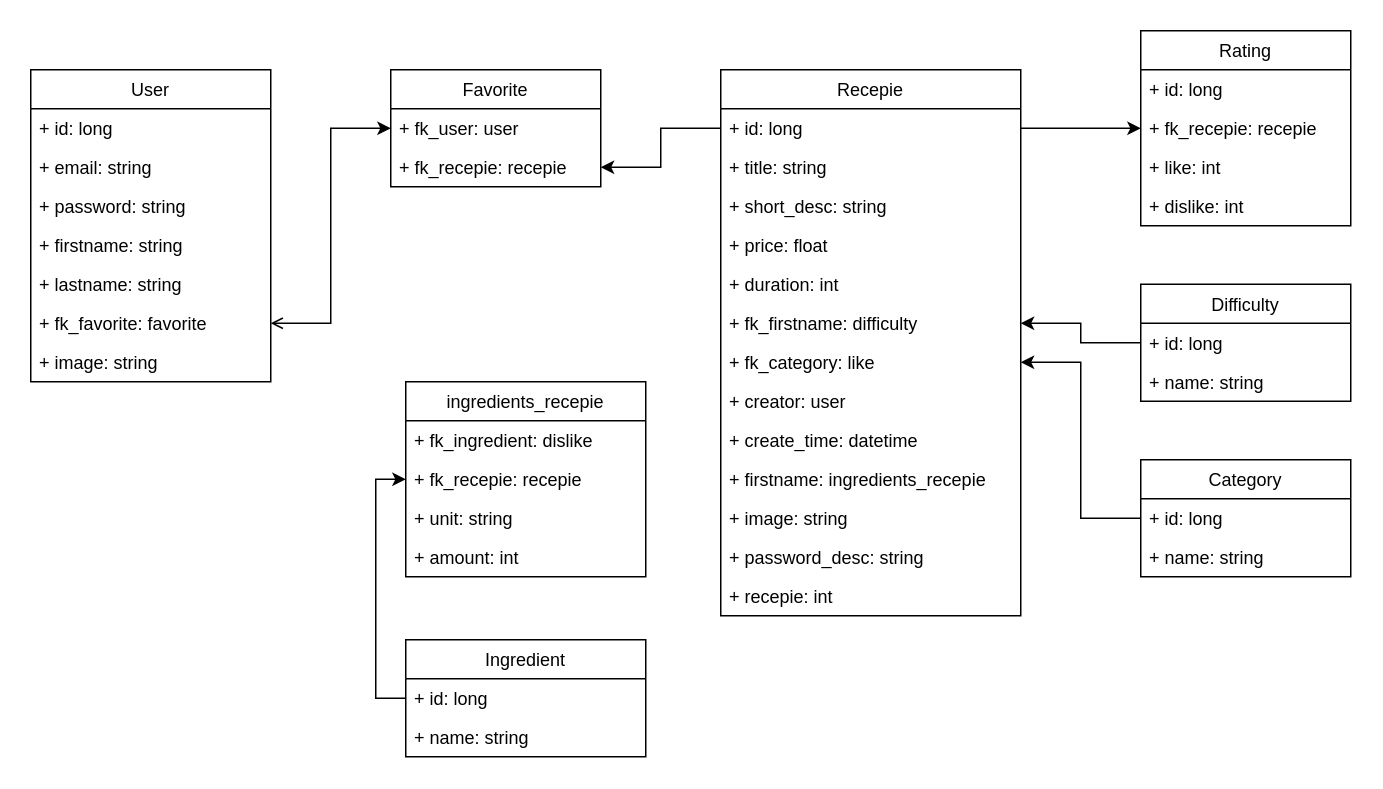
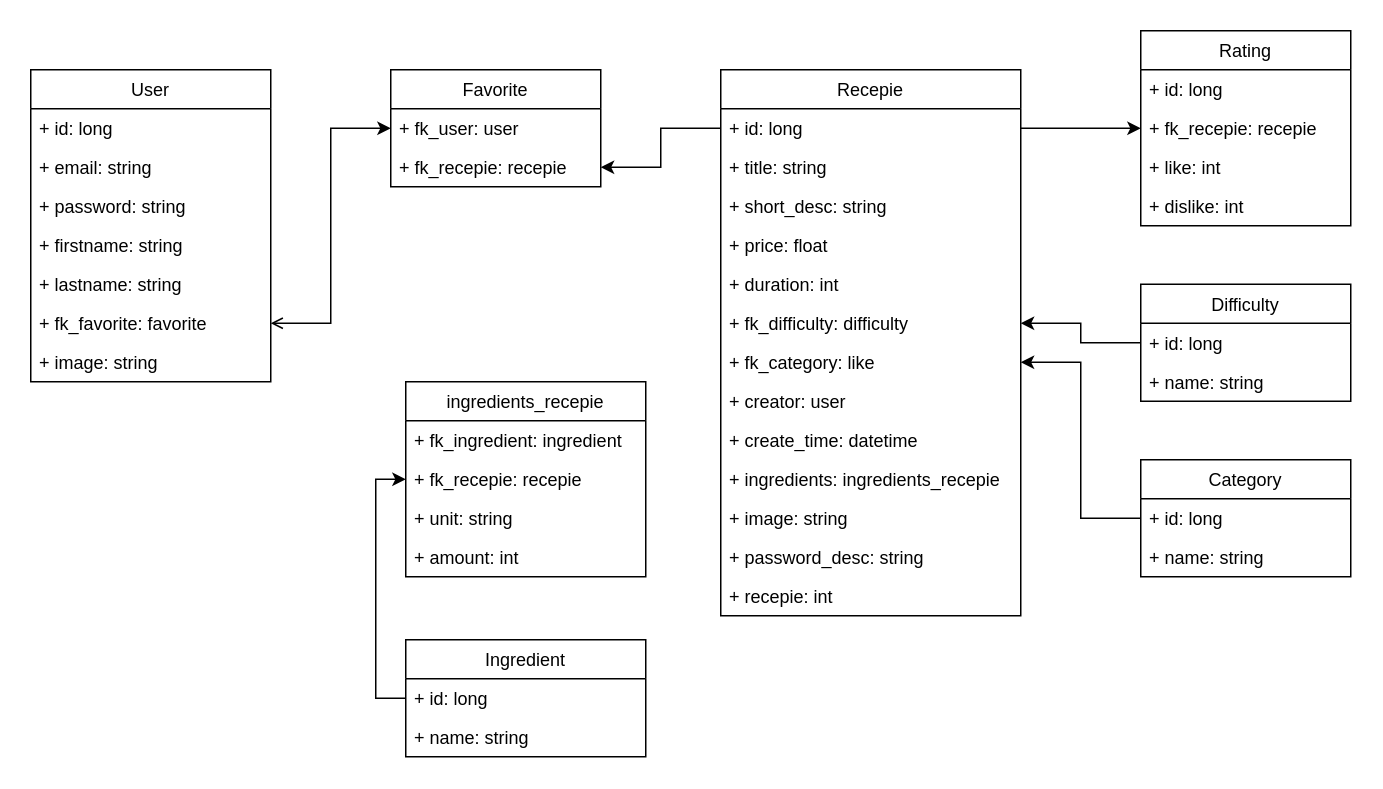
node "+ fk_firstname: difficulty": label "+ fk_firstname: difficulty" -> "+ fk_difficulty: difficulty"
node "+ fk_ingredient: dislike": label "+ fk_ingredient: dislike" -> "+ fk_ingredient: ingredient"
node "+ firstname: ingredients_recepie": label "+ firstname: ingredients_recepie" -> "+ ingredients: ingredients_recepie"
